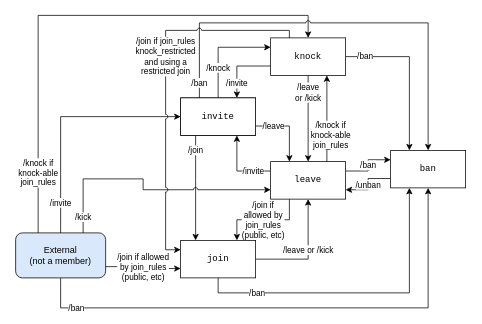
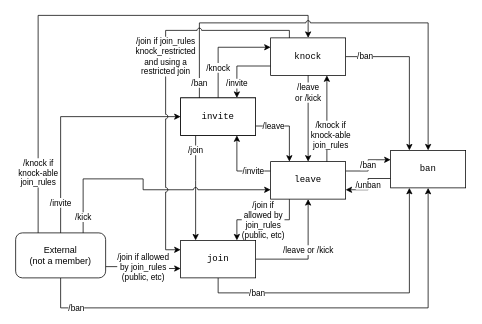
node "External (not a member)": fillcolor #dae8fc -> #ffffff
